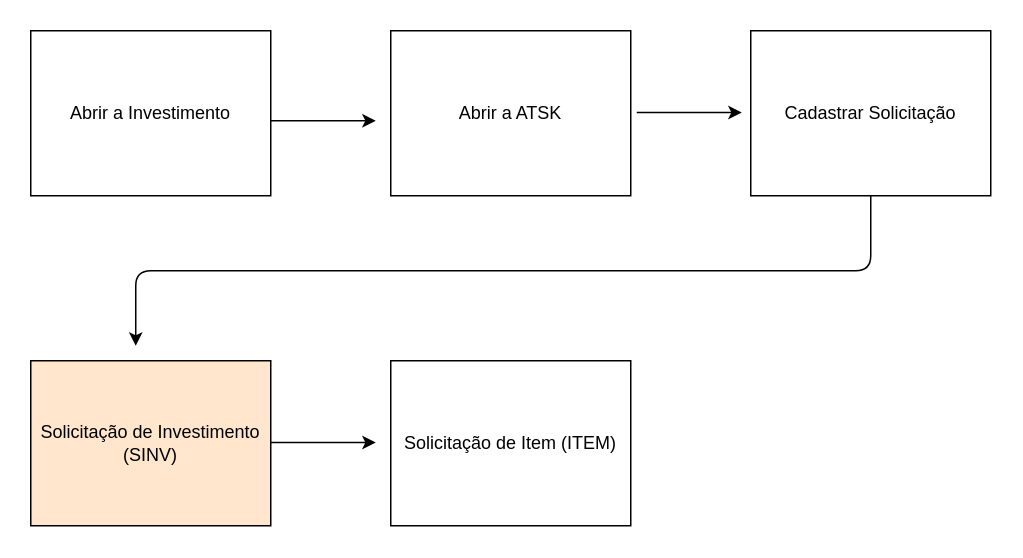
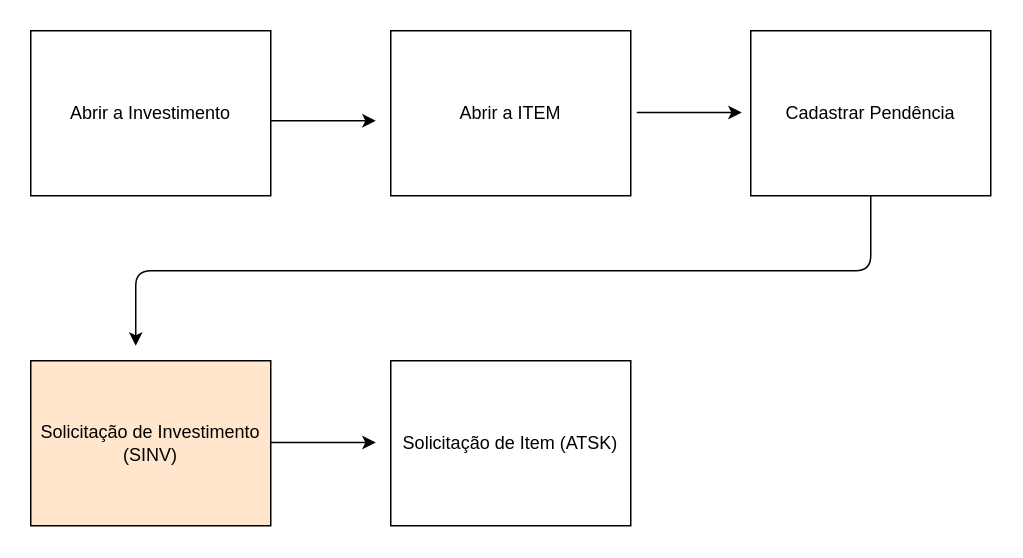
node "Abrir a ATSK": label "Abrir a ATSK" -> "Abrir a ITEM"
node "Cadastrar Solicitação": label "Cadastrar Solicitação" -> "Cadastrar Pendência"
node "Solicitação de Item (ITEM)": label "Solicitação de Item (ITEM)" -> "Solicitação de Item (ATSK)"
